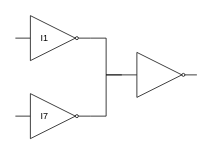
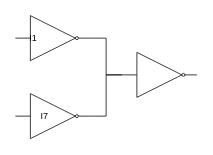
node "I1": moved (45, 38) -> (33, 38)
